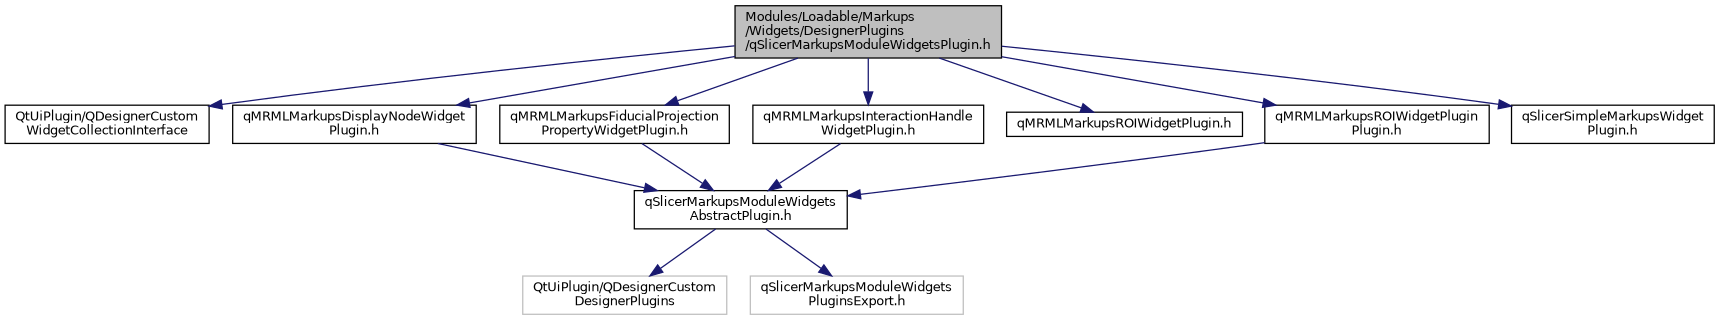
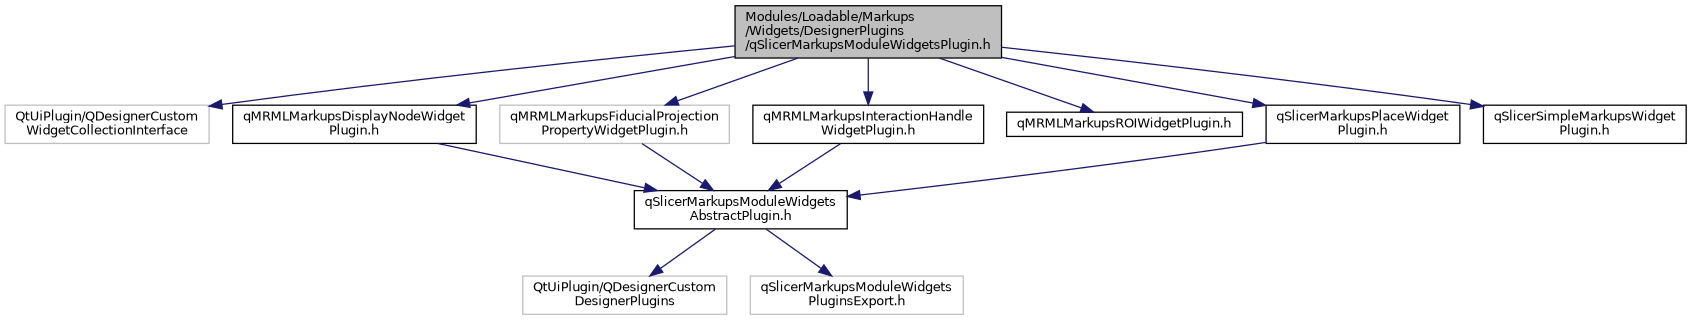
node "QtUiPlugin/QDesignerCustom WidgetCollectionInterface": color black -> grey75
node "qMRMLMarkupsFiducialProjection PropertyWidgetPlugin.h": color black -> grey75
node "qMRMLMarkupsROIWidgetPlugin Plugin.h": label "qMRMLMarkupsROIWidgetPlugin Plugin.h" -> "qSlicerMarkupsPlaceWidget Plugin.h"
